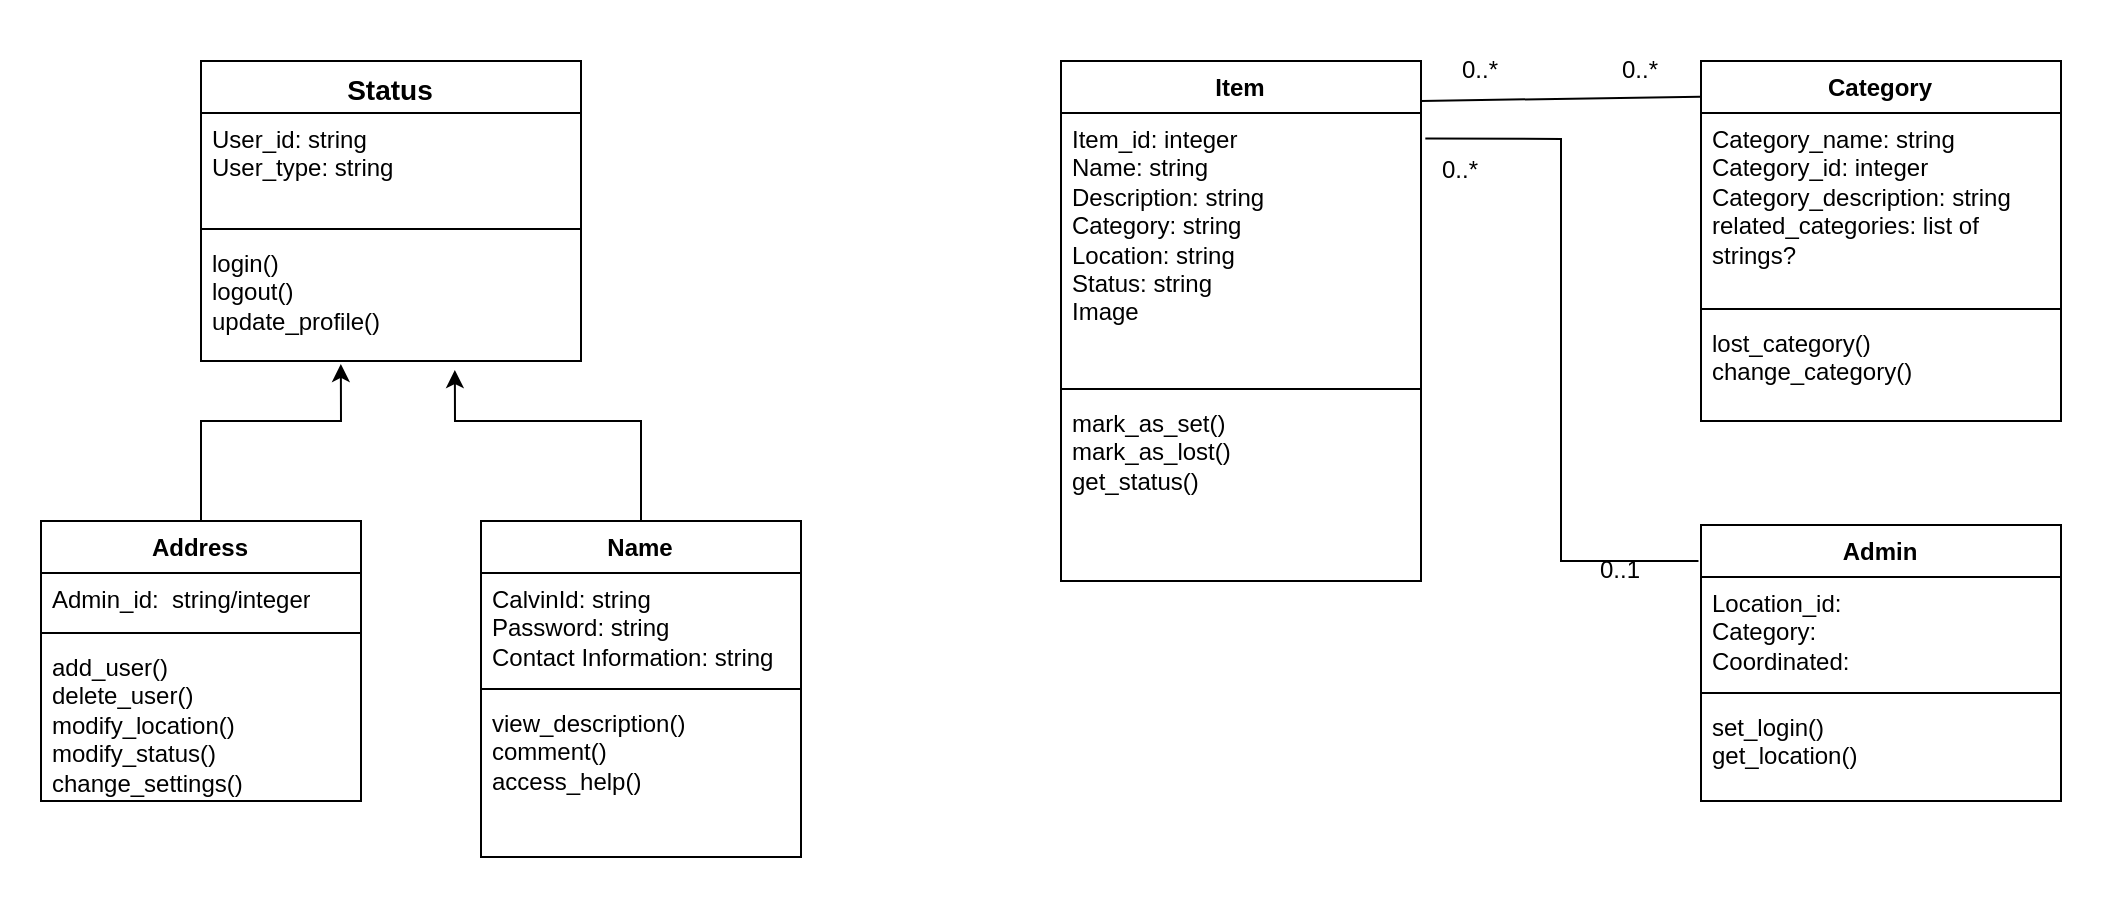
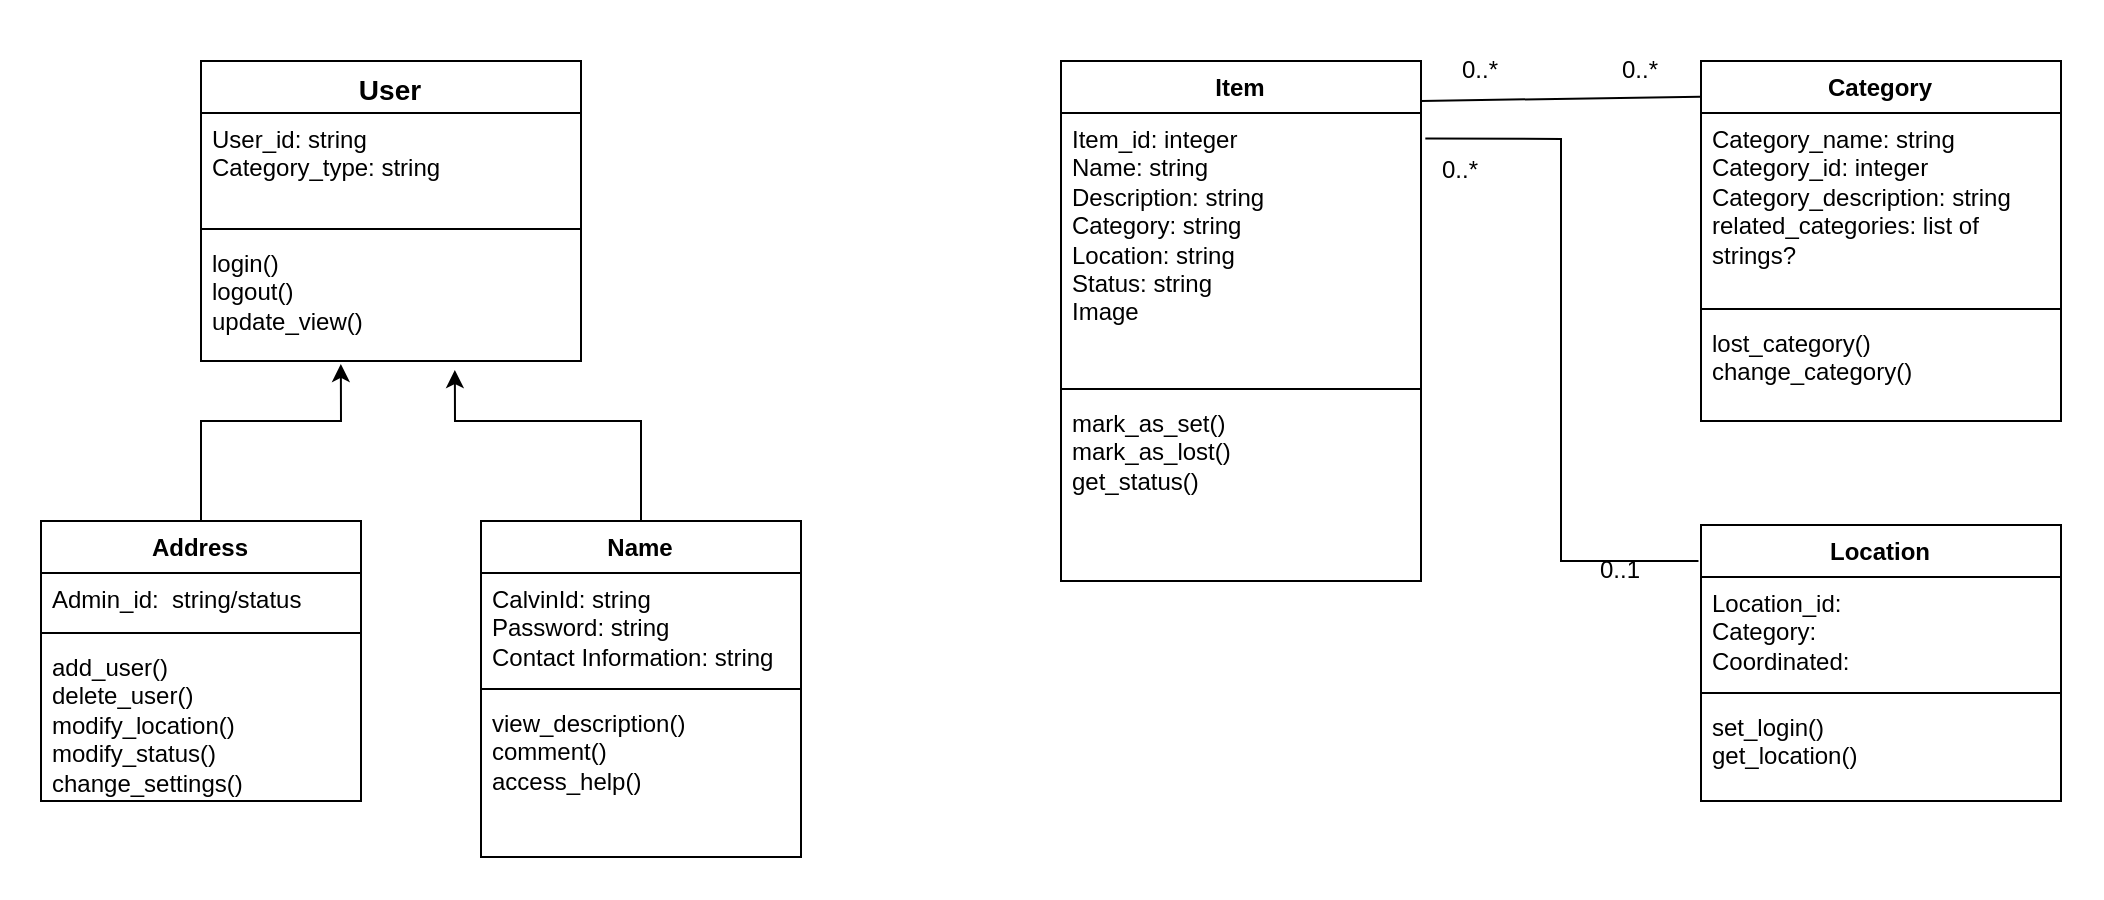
node "Status": label "Status" -> "User"
node "User_id: string User_type: string": label "User_id: string User_type: string" -> "User_id: string Category_type: string"
node "login() logout() update_profile()": label "login() logout() update_profile()" -> "login() logout() update_view()"
node "Admin": label "Admin" -> "Location"
node "Admin_id: string/integer": label "Admin_id: string/integer" -> "Admin_id: string/status"
